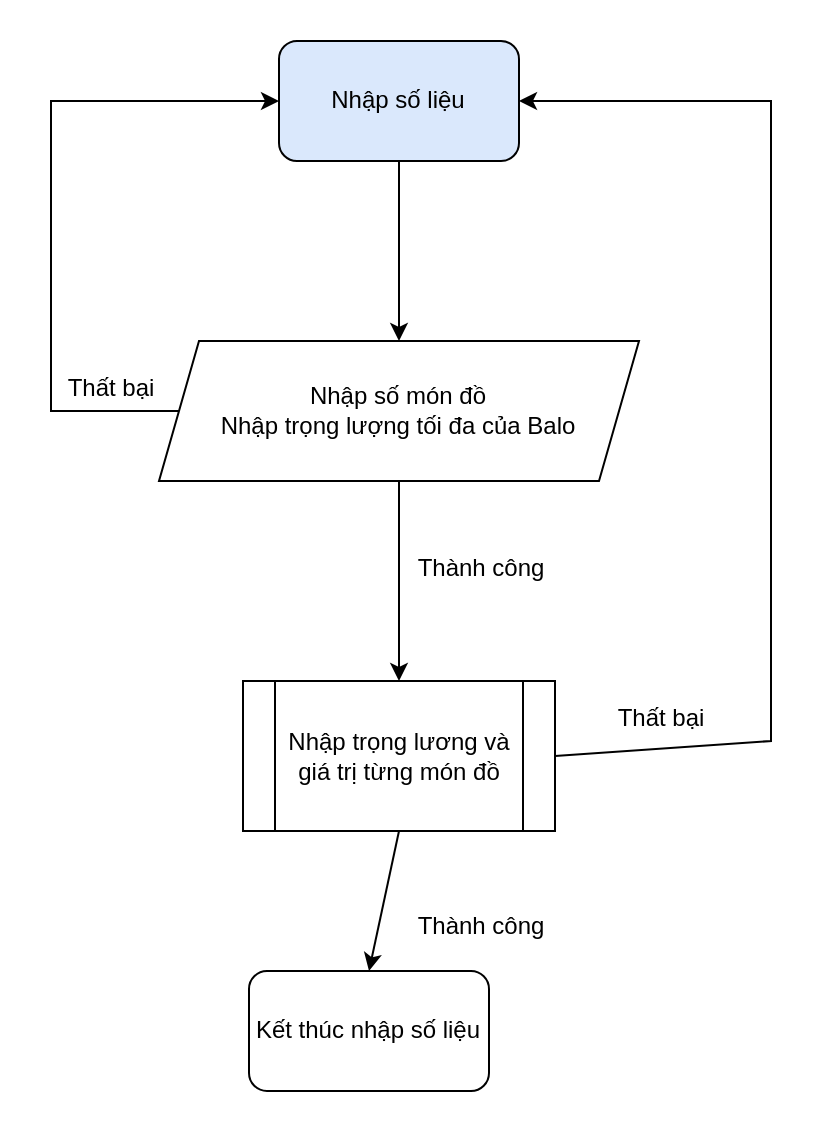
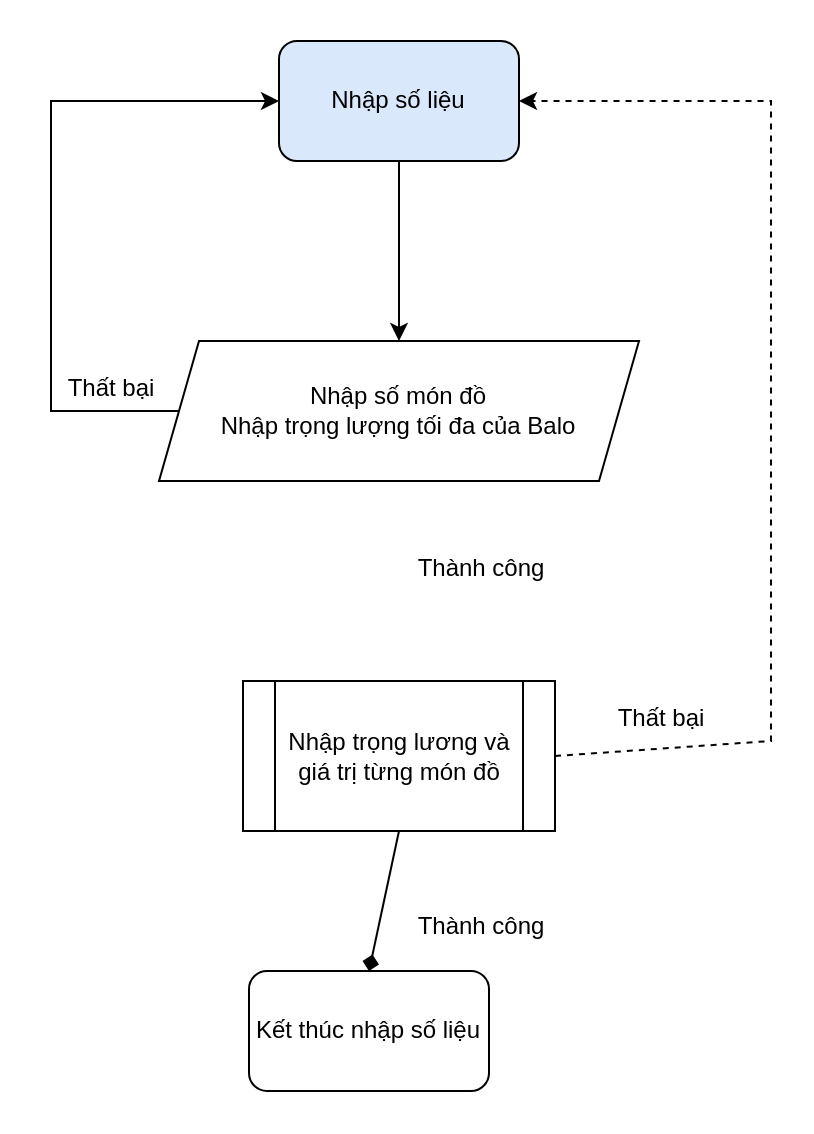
edge "Nhập trọng lương và giá trị từng món đồ" -> "Nhập số liệu": style solid -> dashed
edge "Nhập số món đồ Nhập trọng lượng tối đa của Balo" -> "Nhập trọng lương và giá trị từng món đồ": removed
edge "Nhập trọng lương và giá trị từng món đồ" -> "Kết thúc nhập số liệu": arrowhead classic -> diamond
